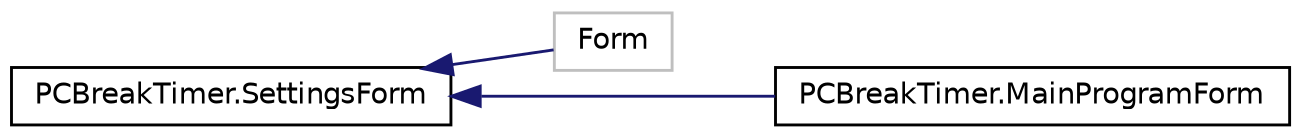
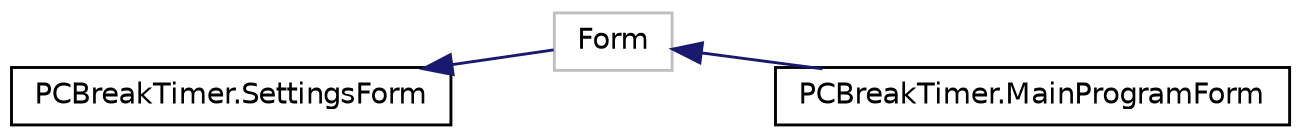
edge "PCBreakTimer.MainProgramForm" -> "PCBreakTimer.SettingsForm": now "PCBreakTimer.MainProgramForm" -> "Form"
